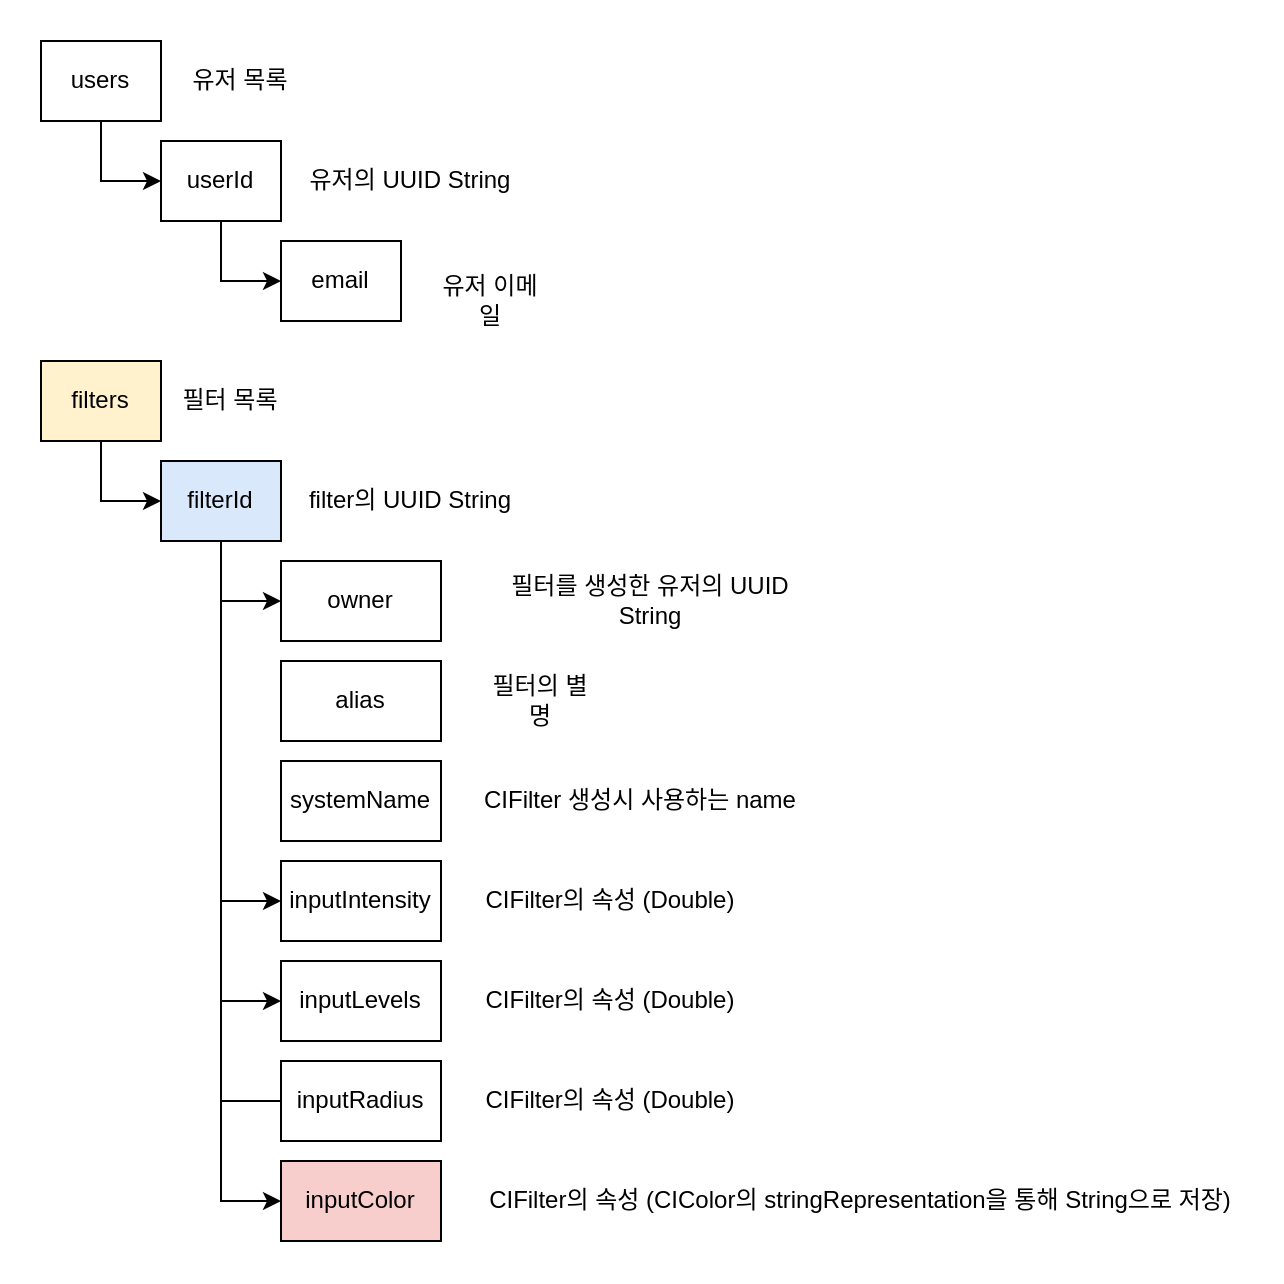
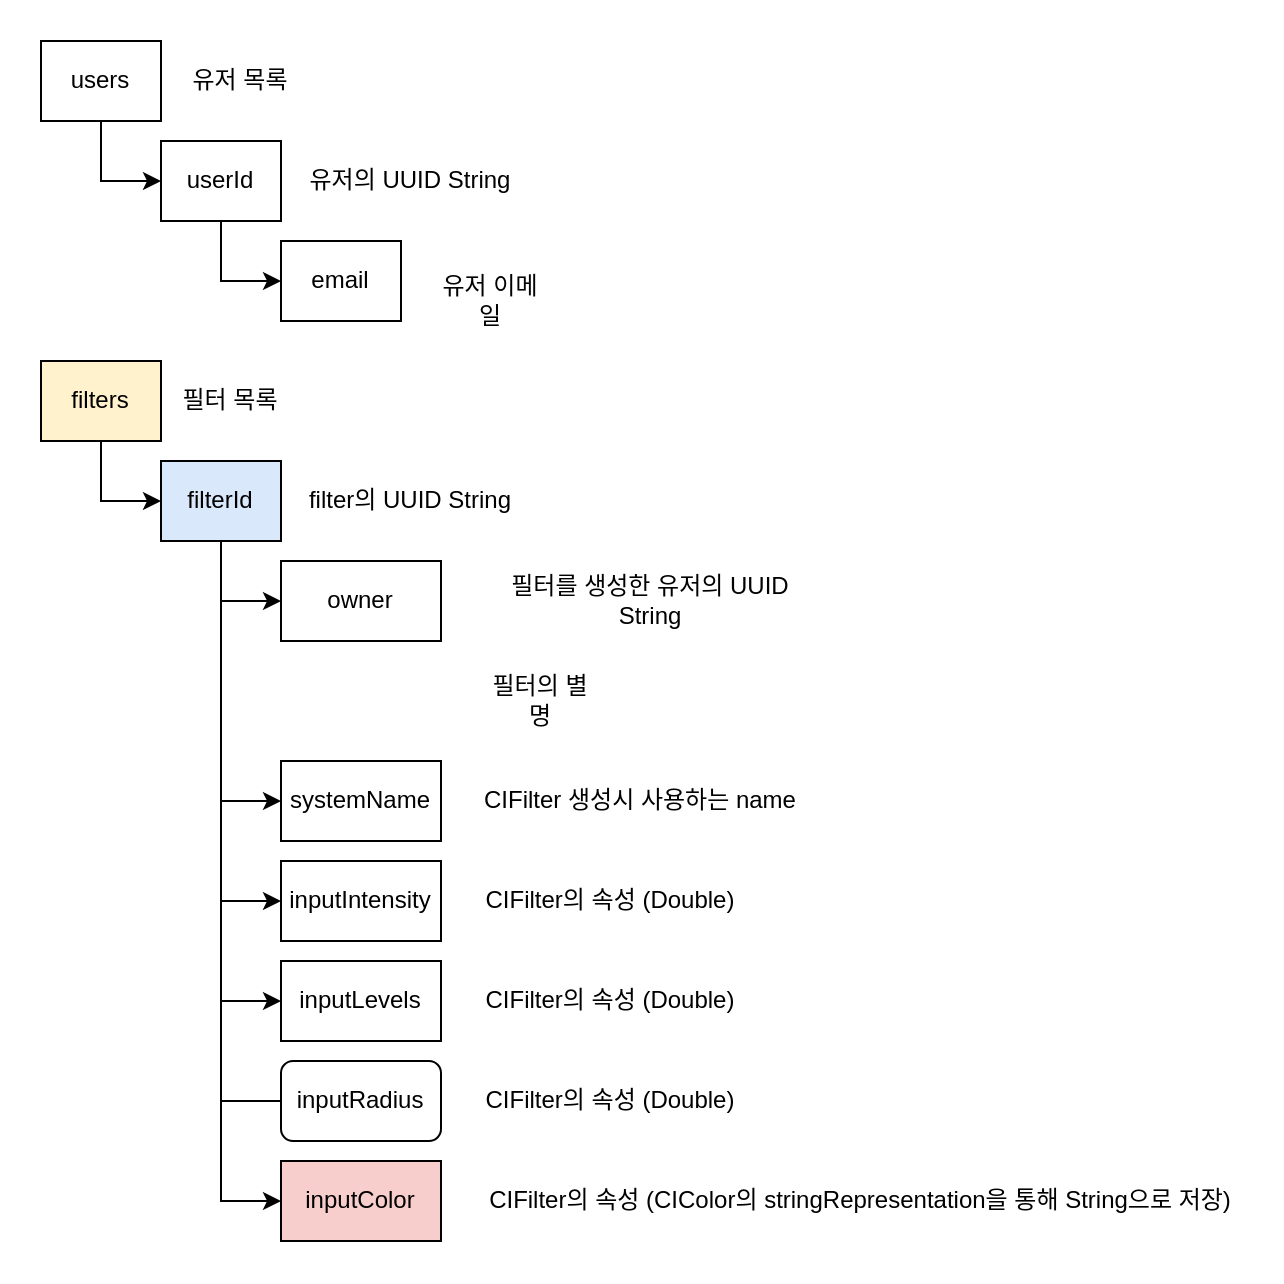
node "alias": removed
edge "filterId" -> "systemName": added
node "inputRadius": shape rectangle -> rounded rectangle
